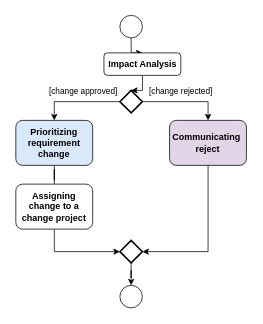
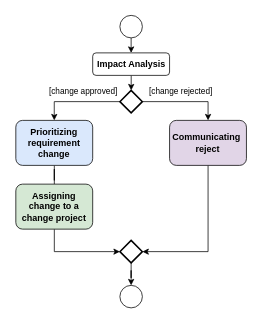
node "Impact Analysis": moved (142, 64) -> (131, 64)
node "Assigning change to a change project": fillcolor #ffffff -> #d5e8d4
